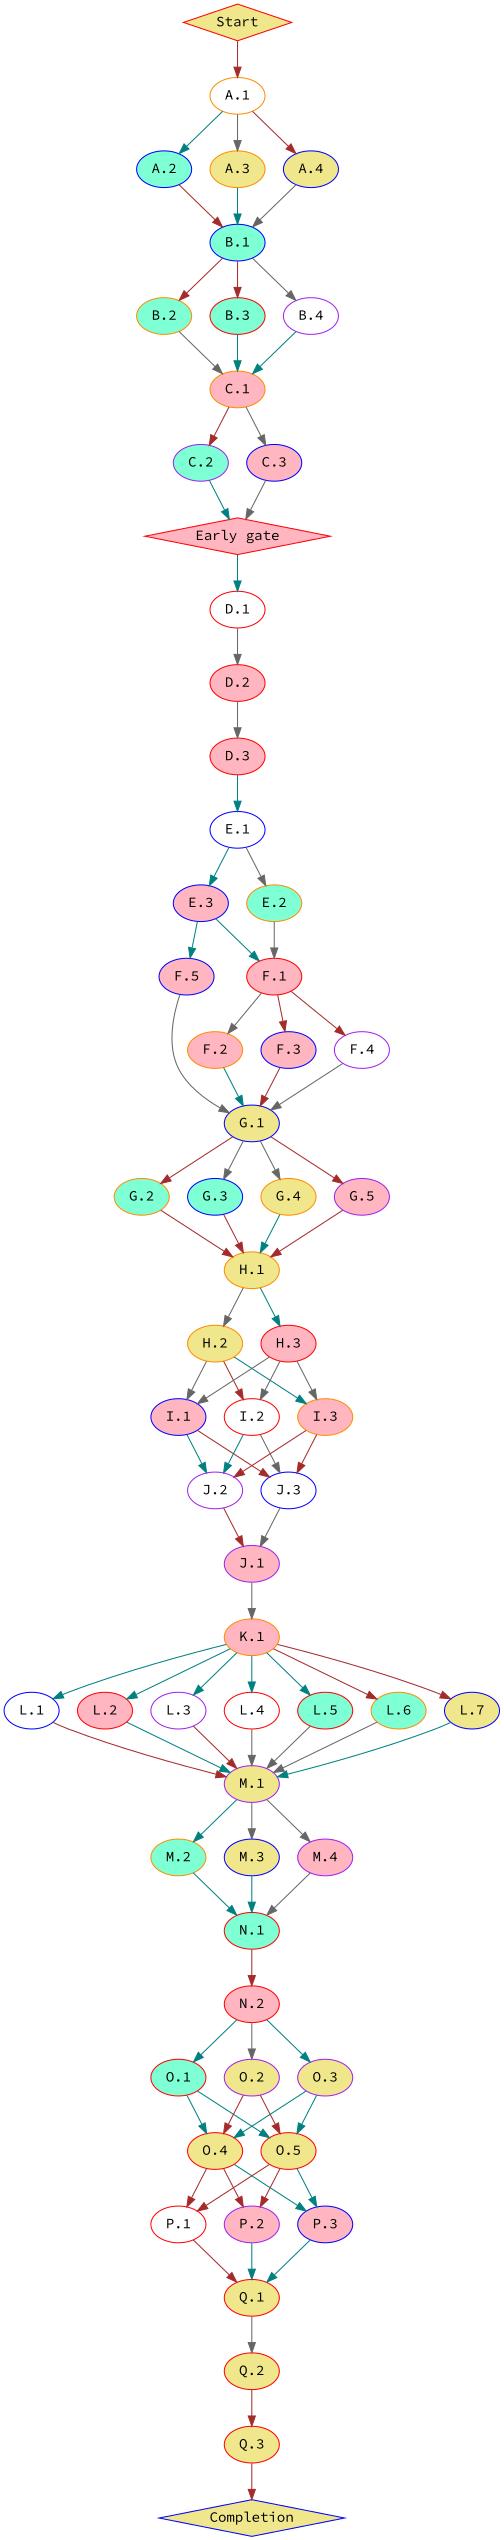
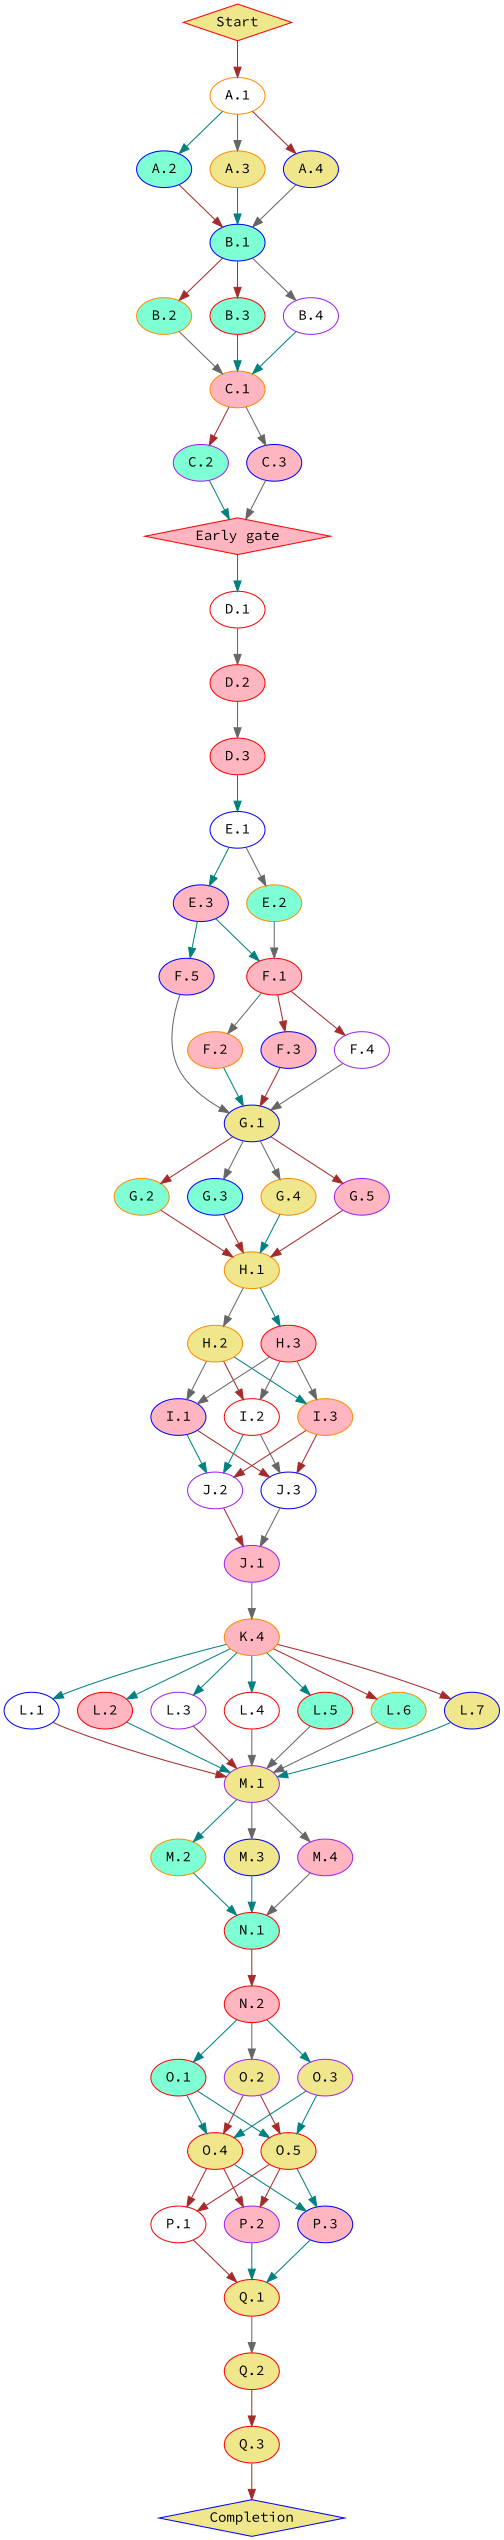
node "K.1": label "K.1" -> "K.4"
